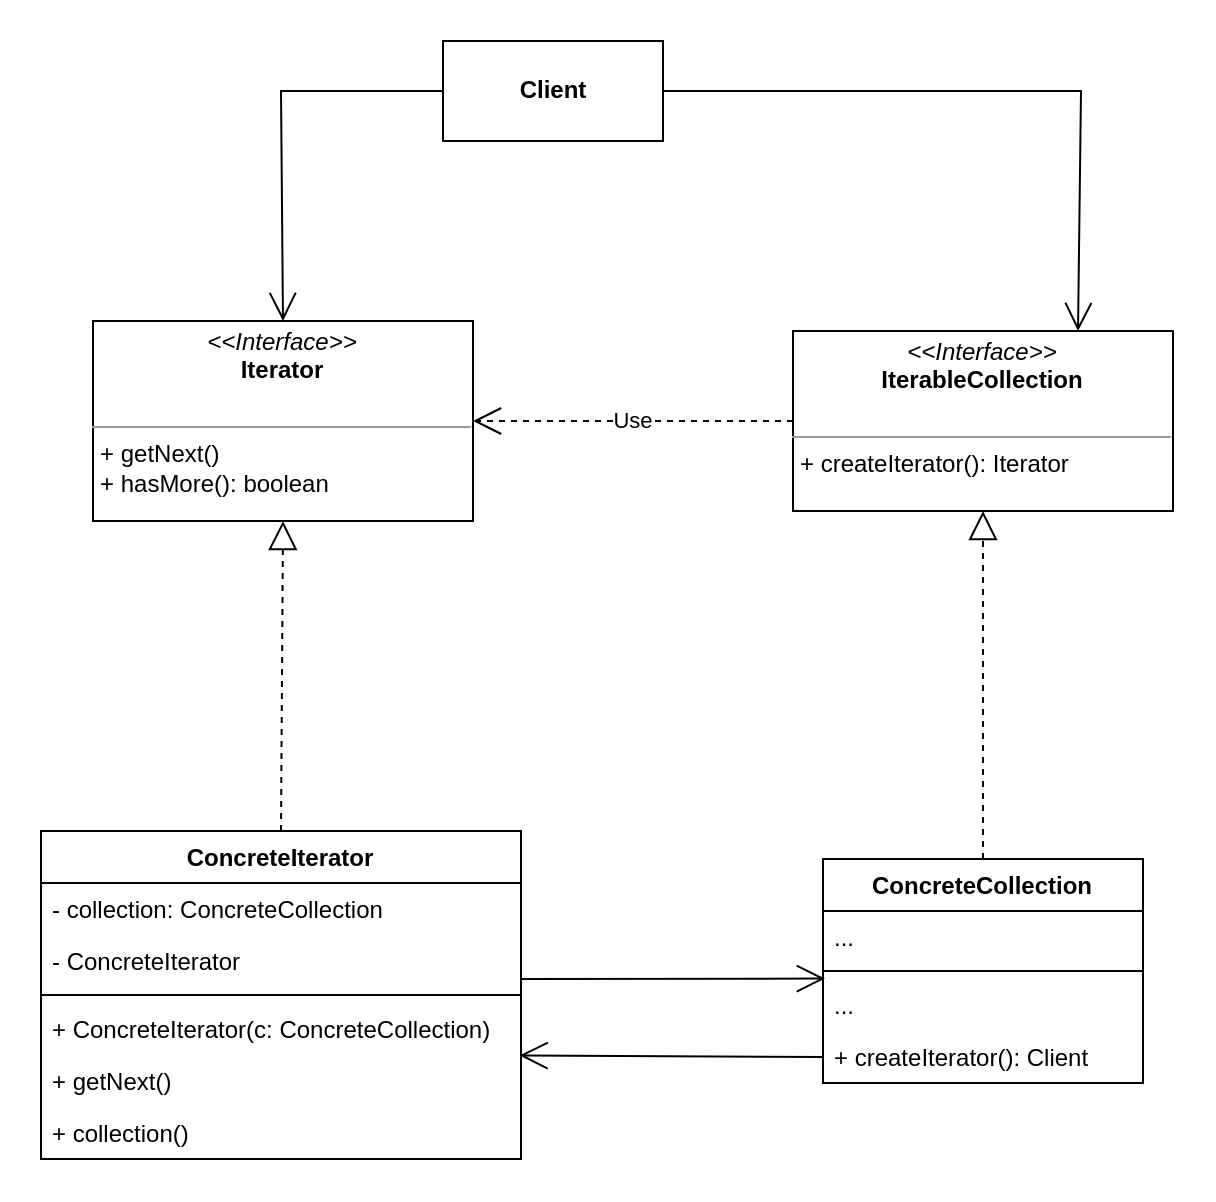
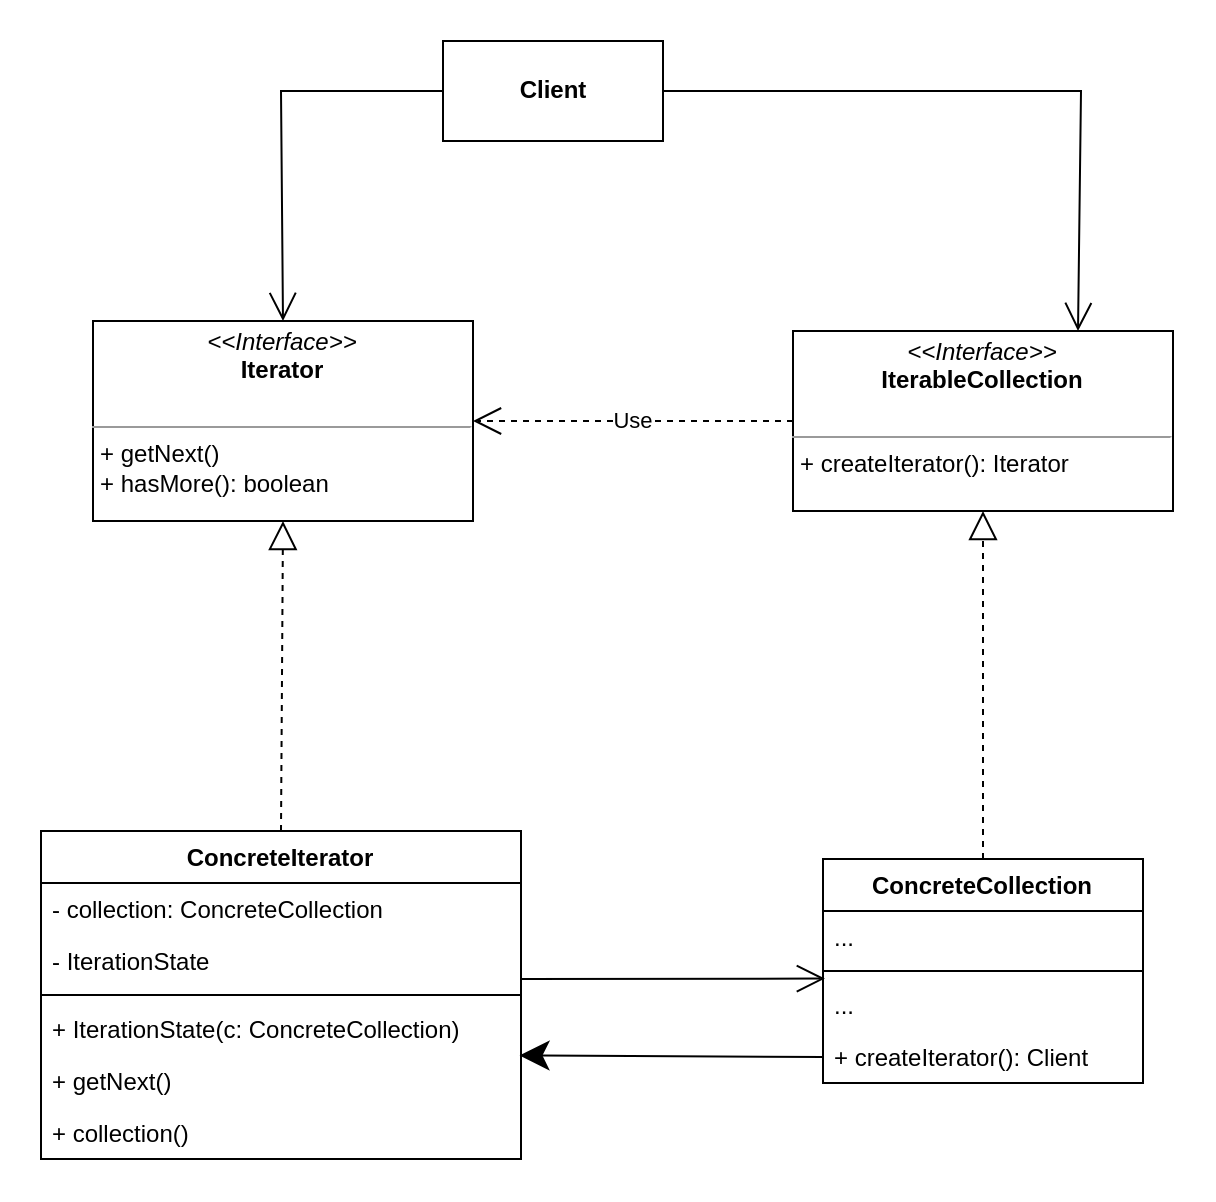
node "- ConcreteIterator": label "- ConcreteIterator" -> "- IterationState"
node "+ ConcreteIterator(c: ConcreteCollection)": label "+ ConcreteIterator(c: ConcreteCollection)" -> "+ IterationState(c: ConcreteCollection)"
edge "+ createIterator(): Client" -> "+ getNext()": arrowhead open -> classic
